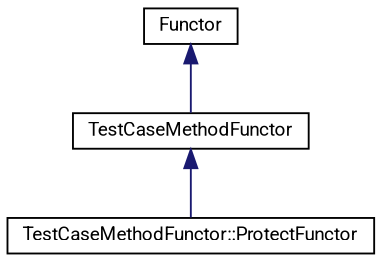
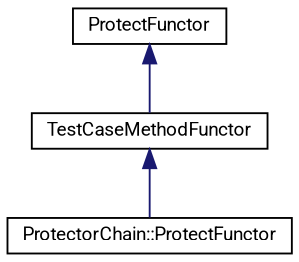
node "Functor": label "Functor" -> "ProtectFunctor"
node "TestCaseMethodFunctor::ProtectFunctor": label "TestCaseMethodFunctor::ProtectFunctor" -> "ProtectorChain::ProtectFunctor"
